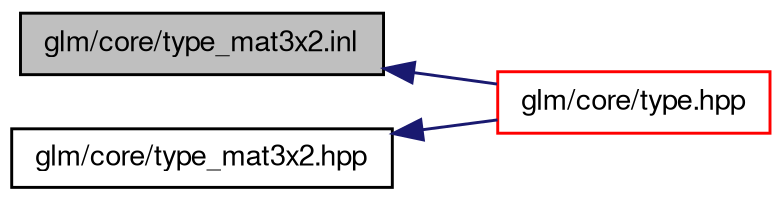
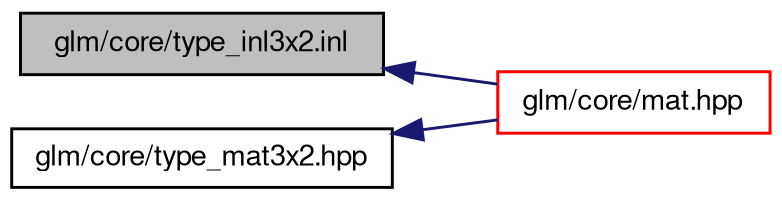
node "glm/core/type_mat3x2.inl": label "glm/core/type_mat3x2.inl" -> "glm/core/type_inl3x2.inl"
node "glm/core/type.hpp": label "glm/core/type.hpp" -> "glm/core/mat.hpp"
